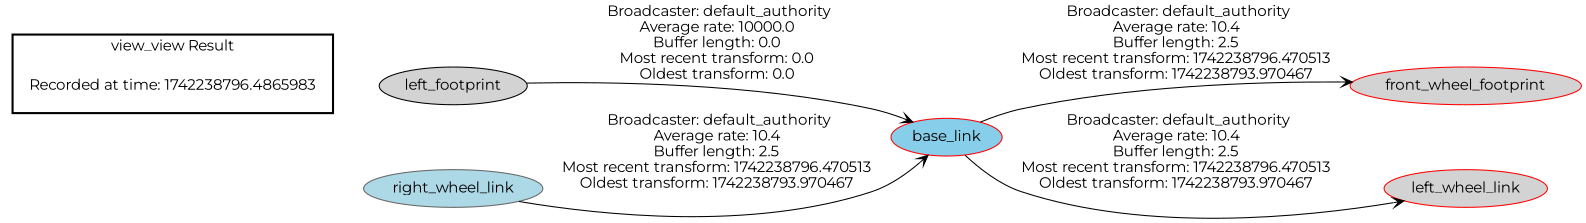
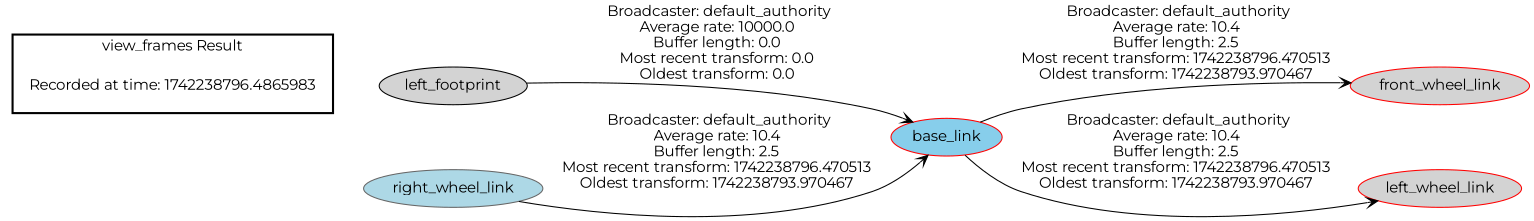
cluster "view_view Result": label "view_view Result" -> "view_frames Result"
node "front_wheel_footprint": label "front_wheel_footprint" -> "front_wheel_link"
